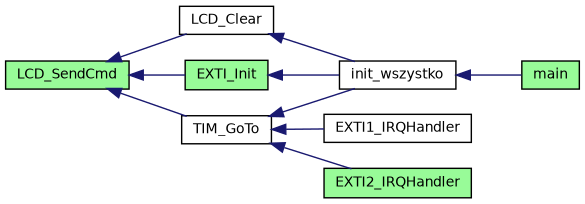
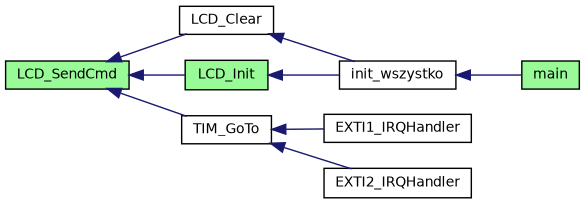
node "EXTI_Init": label "EXTI_Init" -> "LCD_Init"
edge "init_wszystko" -> "TIM_GoTo": removed
node "EXTI2_IRQHandler": fillcolor palegreen -> white
